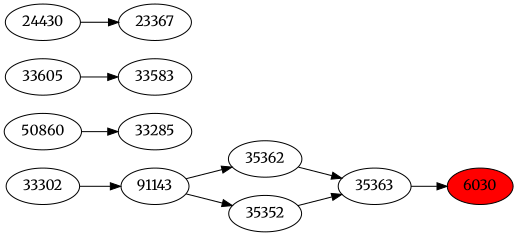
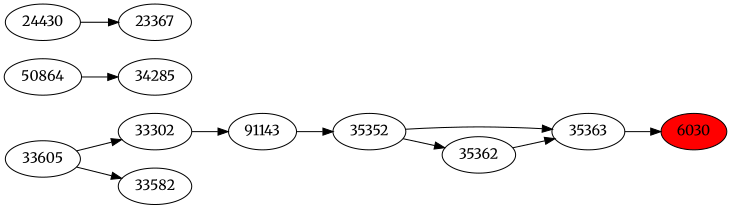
node "33583": label "33583" -> "33582"
node "50860": label "50860" -> "50864"
node "33285": label "33285" -> "34285"
edge "33605" -> "33302": added
edge "91143" -> "35362": now "35352" -> "35362"
